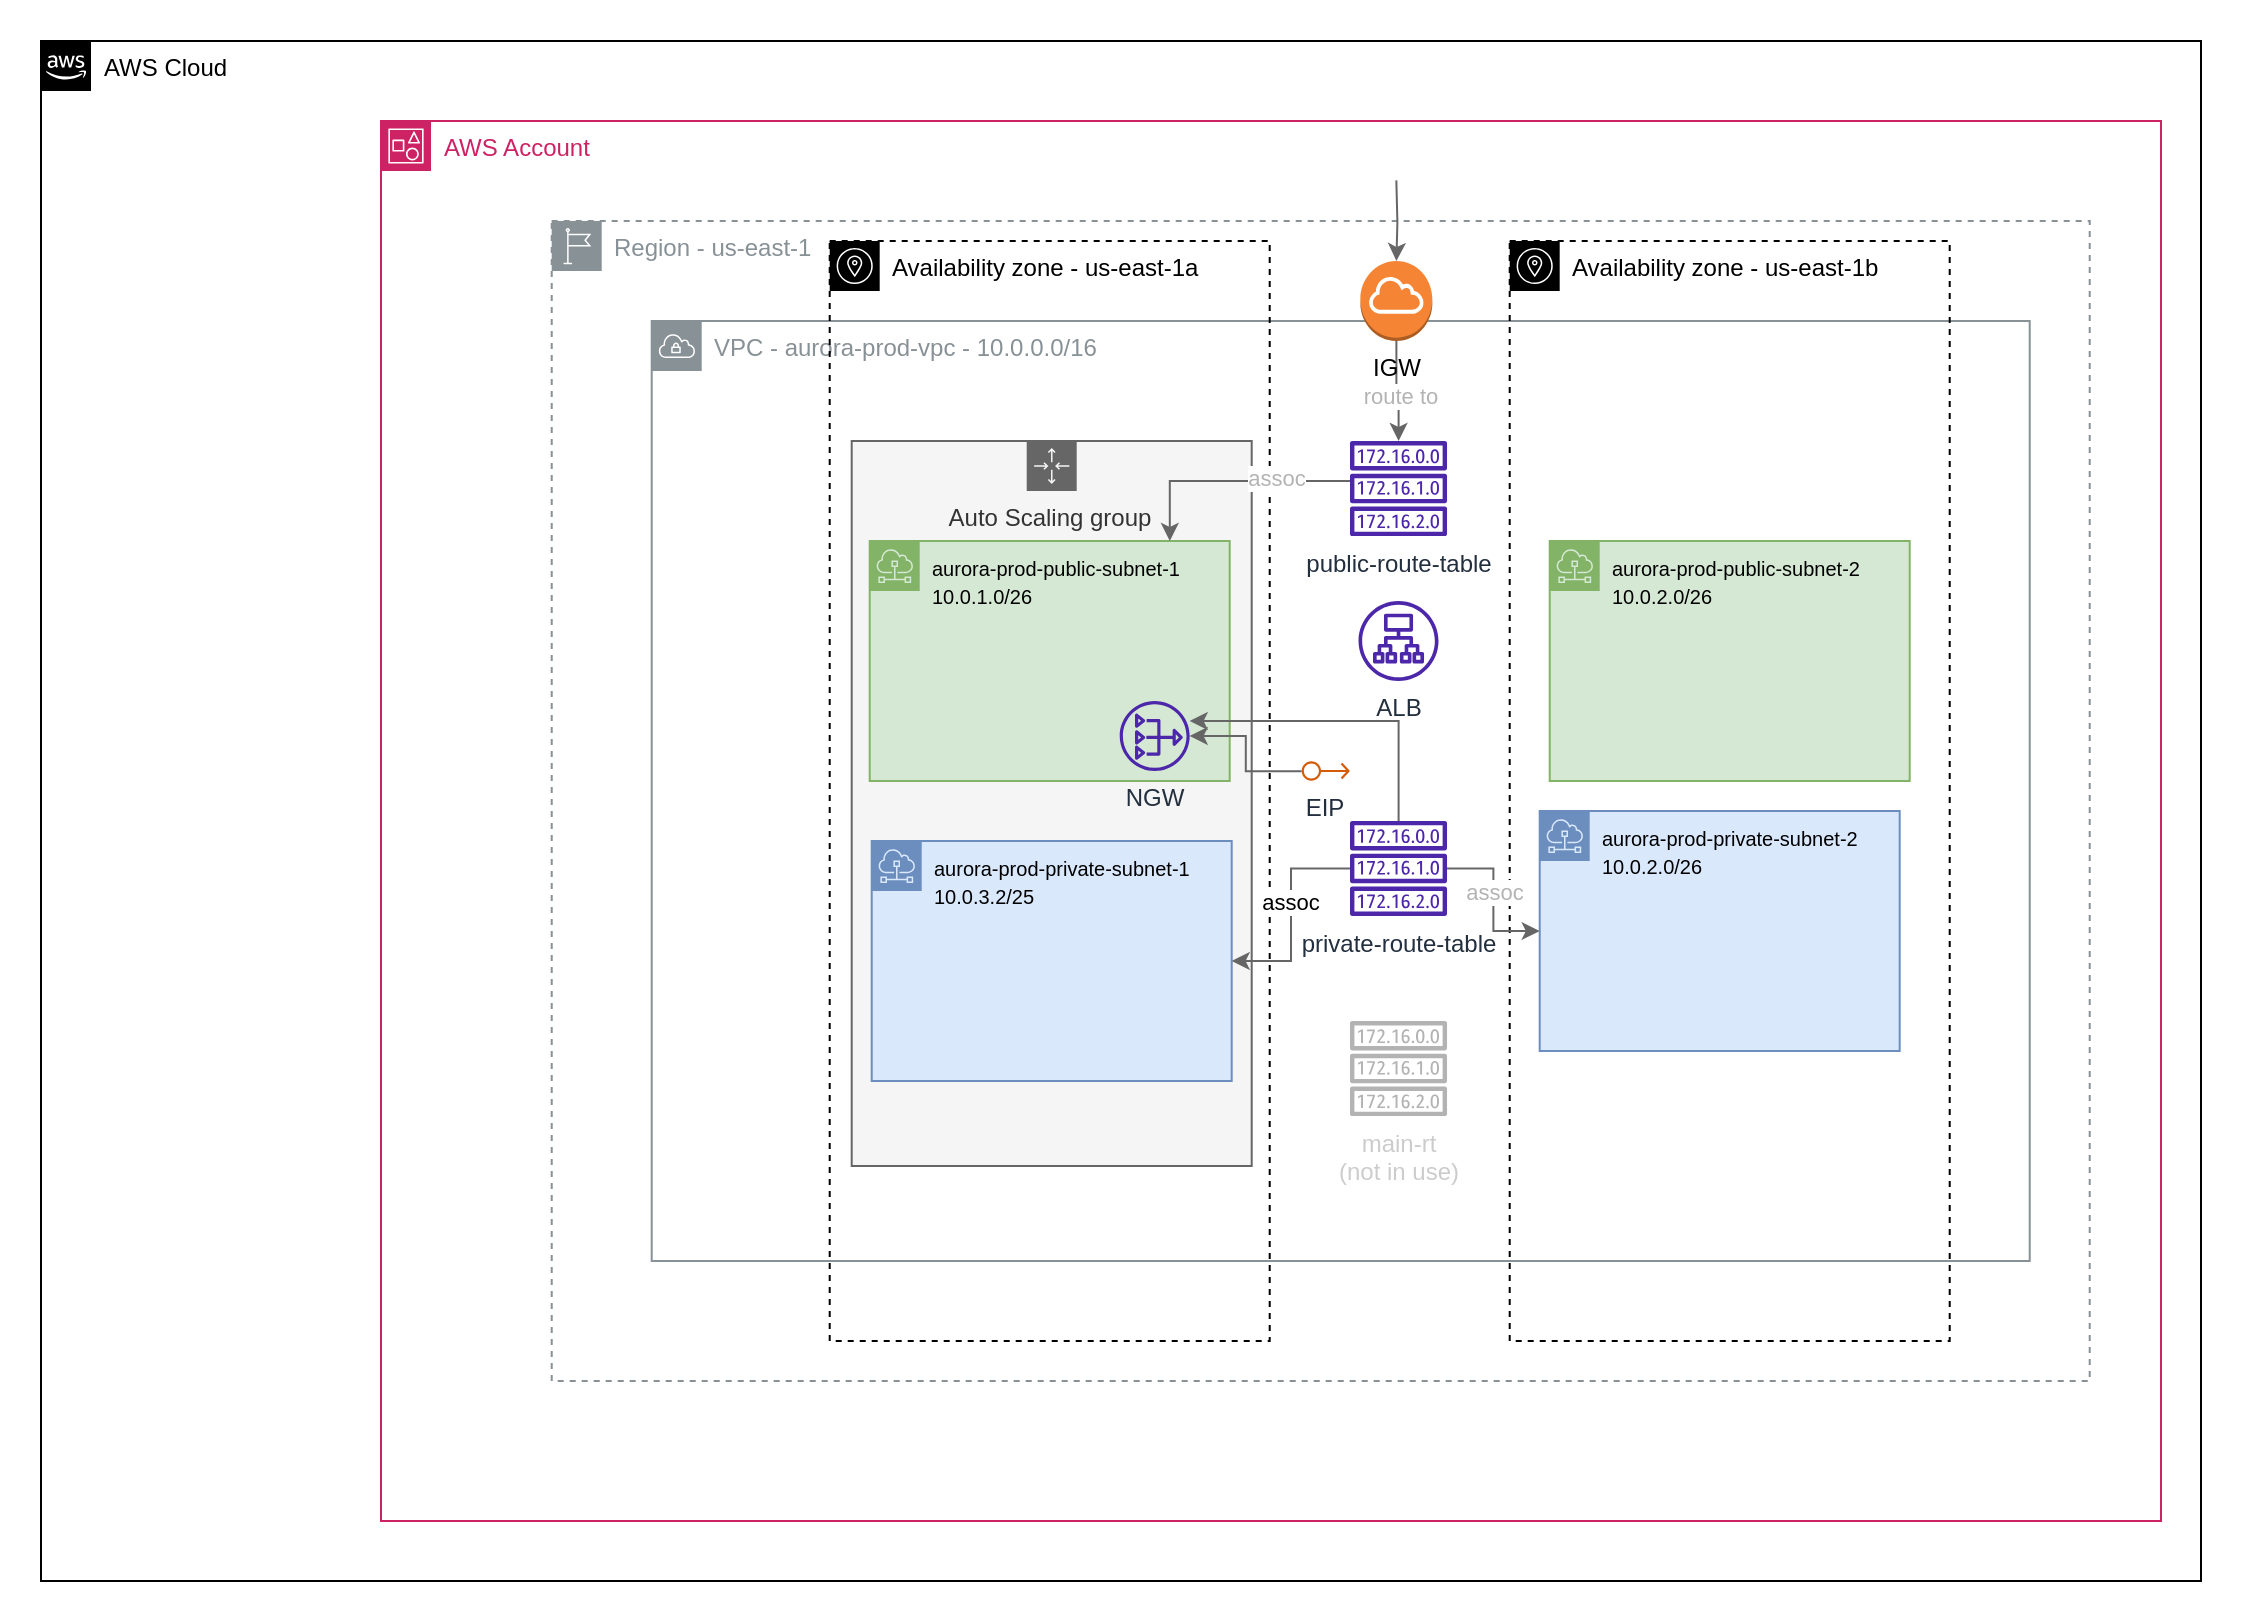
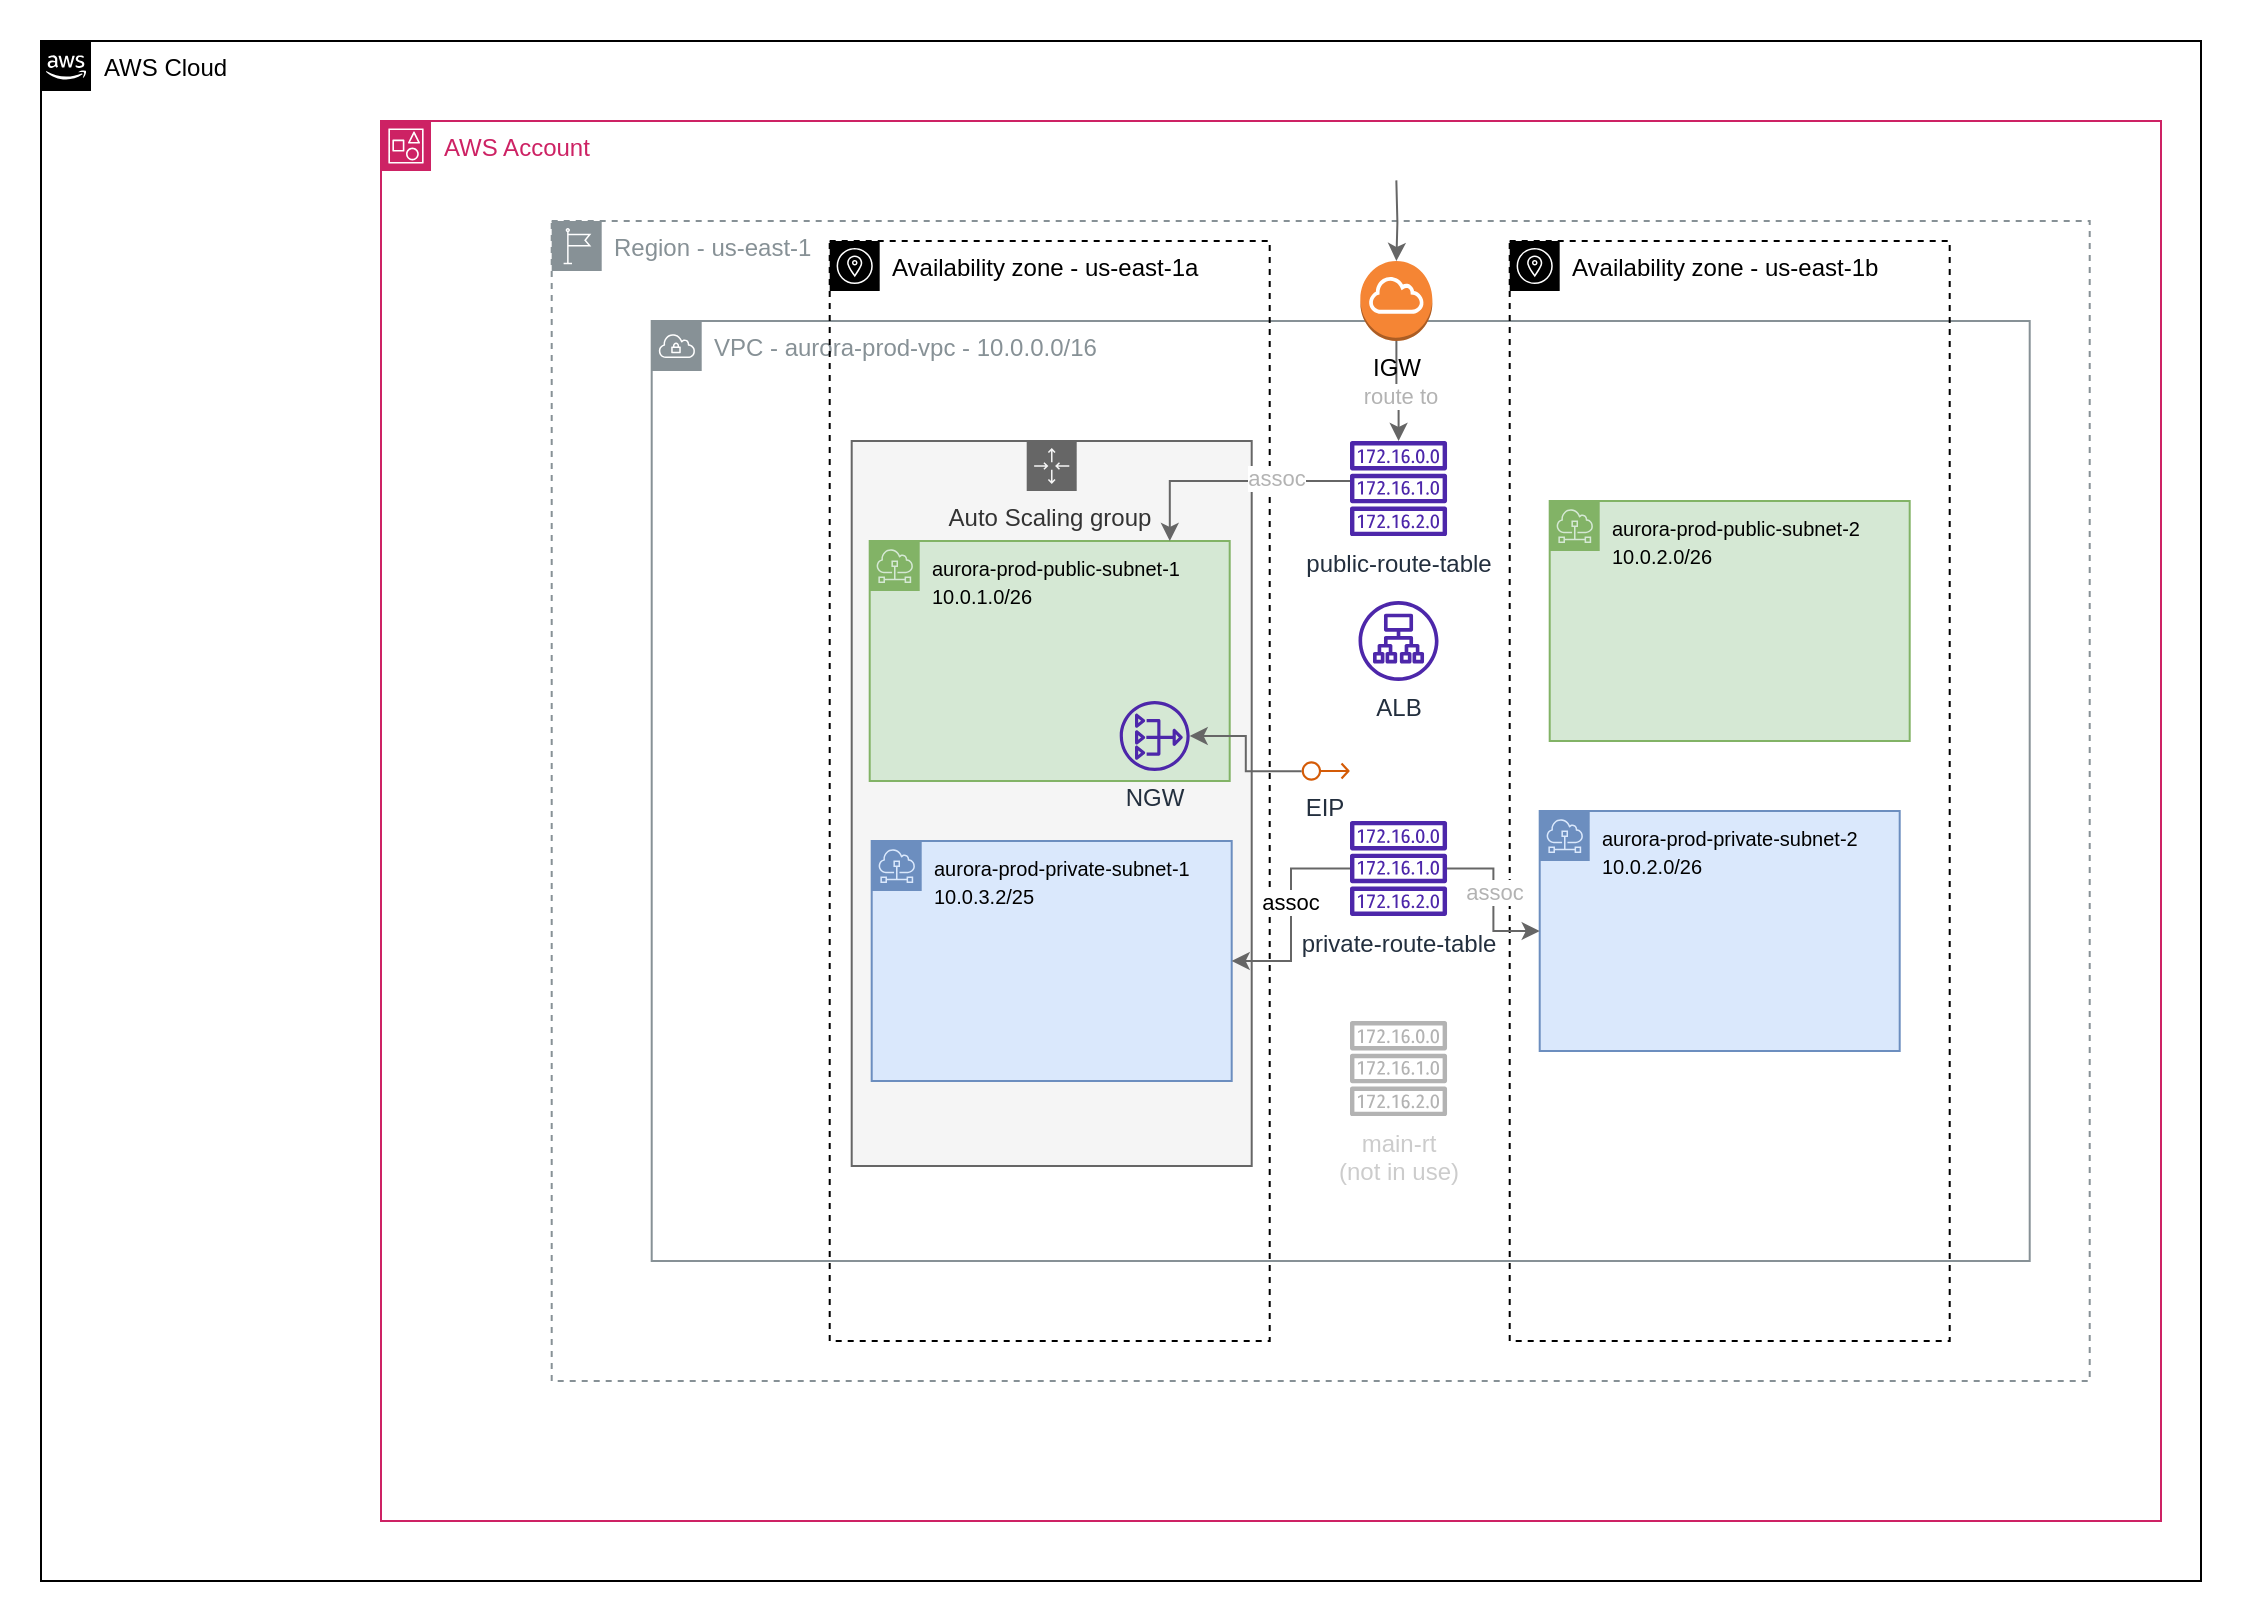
node "aurora-prod-public-subnet-2 10.0.2.0/26": moved (1730, 661) -> (1730, 621)
edge "private-route-table" -> "NGW": removed
